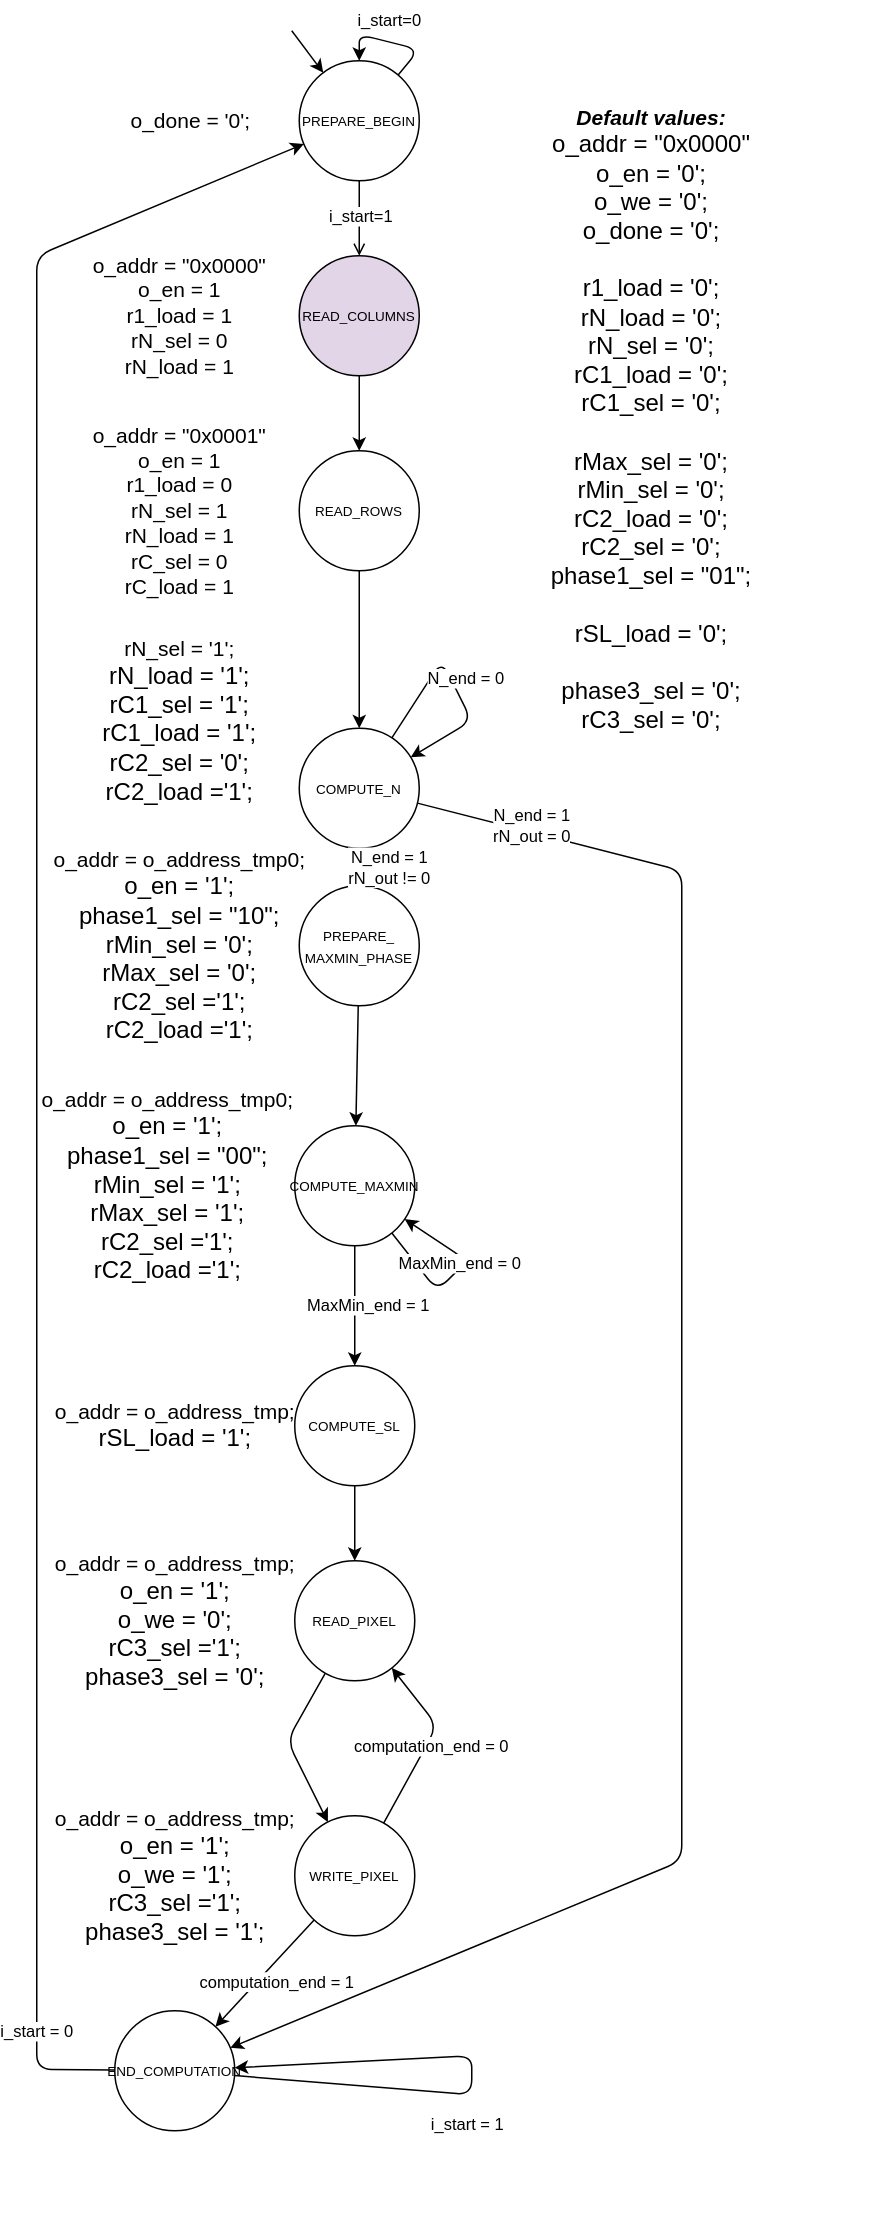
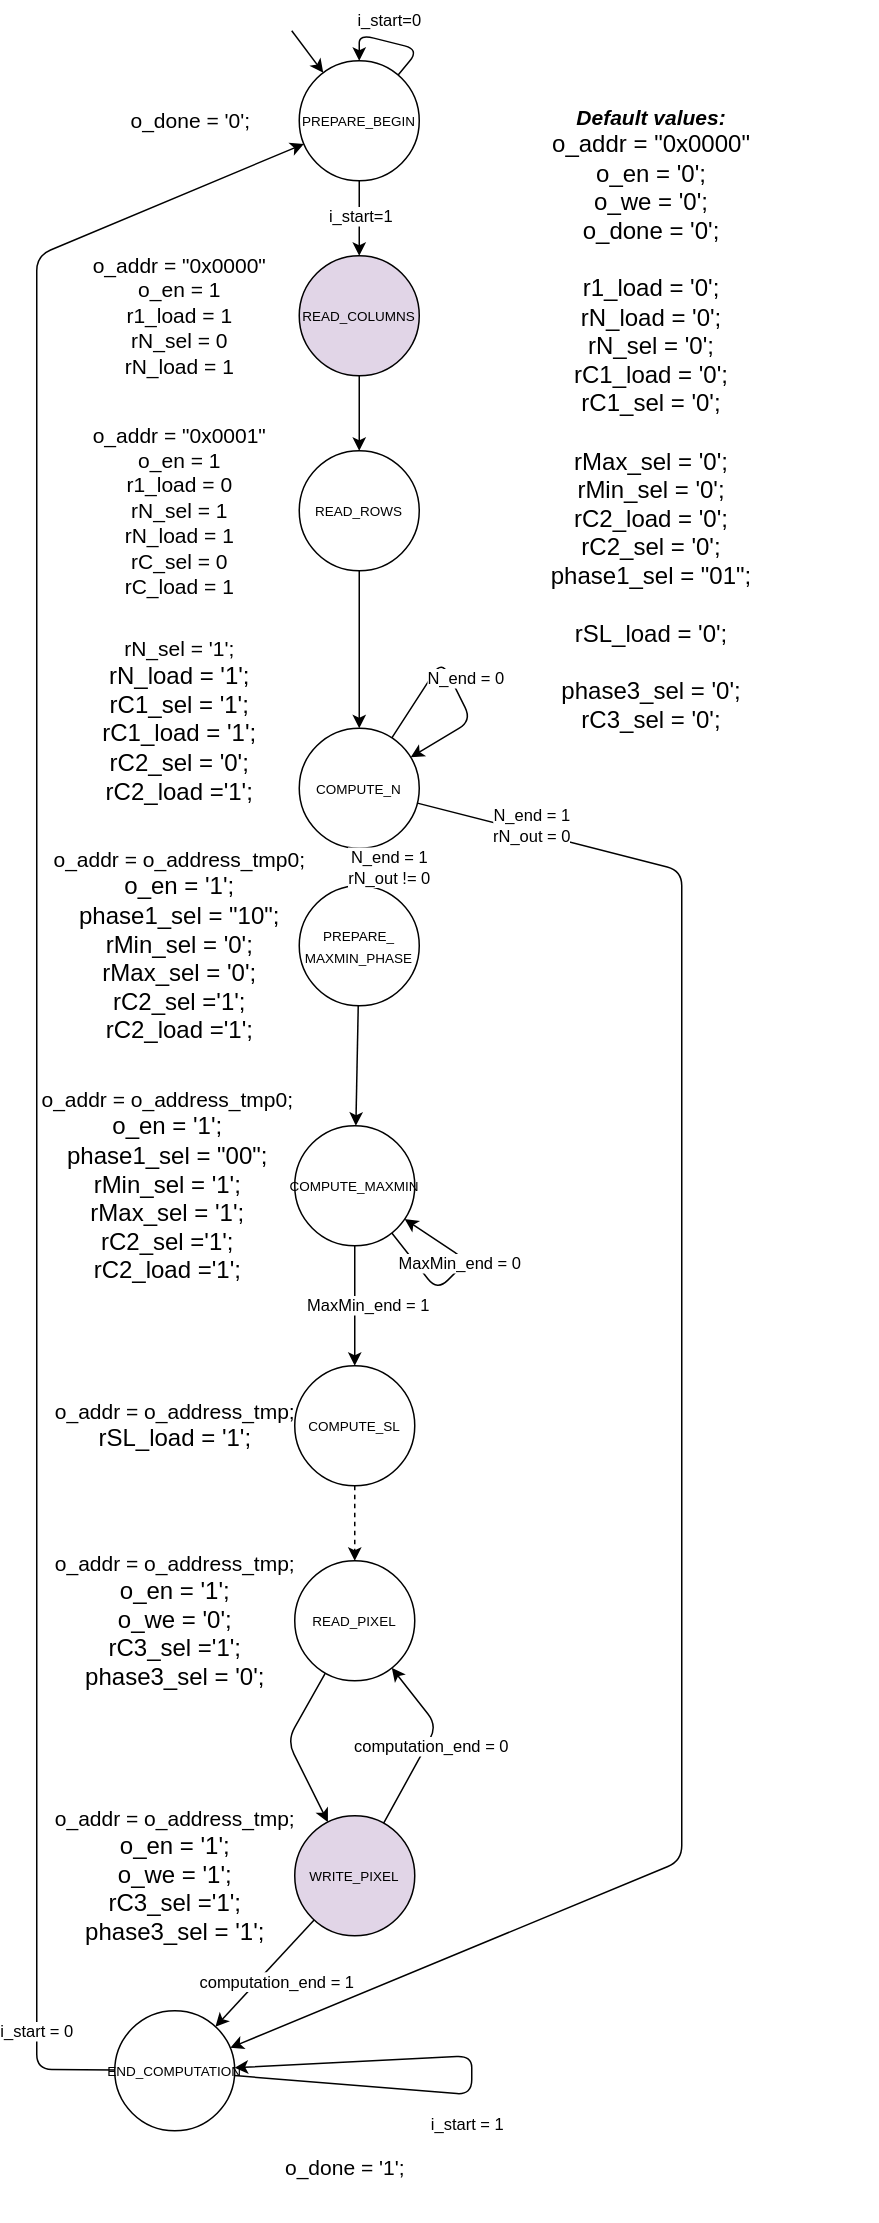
edge "PREPARE_BEGIN" -> "READ_COLUMNS": arrowhead open -> classic
edge "COMPUTE_SL" -> "READ_PIXEL": style solid -> dashed
node "WRITE_PIXEL": fillcolor #ffffff -> #e1d5e7
node "o_done = '1';": added
